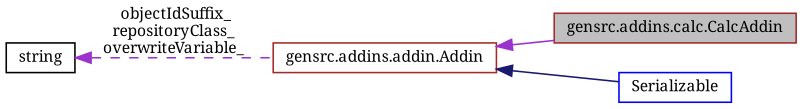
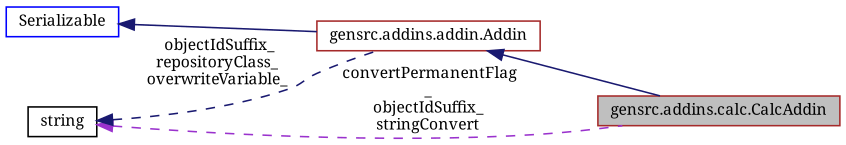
edge "gensrc.addins.calc.CalcAddin" -> "gensrc.addins.addin.Addin": color darkorchid3 -> midnightblue
edge "gensrc.addins.addin.Addin" -> "string": color darkorchid3 -> midnightblue
edge "Serializable" -> "gensrc.addins.addin.Addin": reversed
edge "gensrc.addins.calc.CalcAddin" -> "string": added, label "convertPermanentFlag _ objectIdSuffix_ stringConvert"
